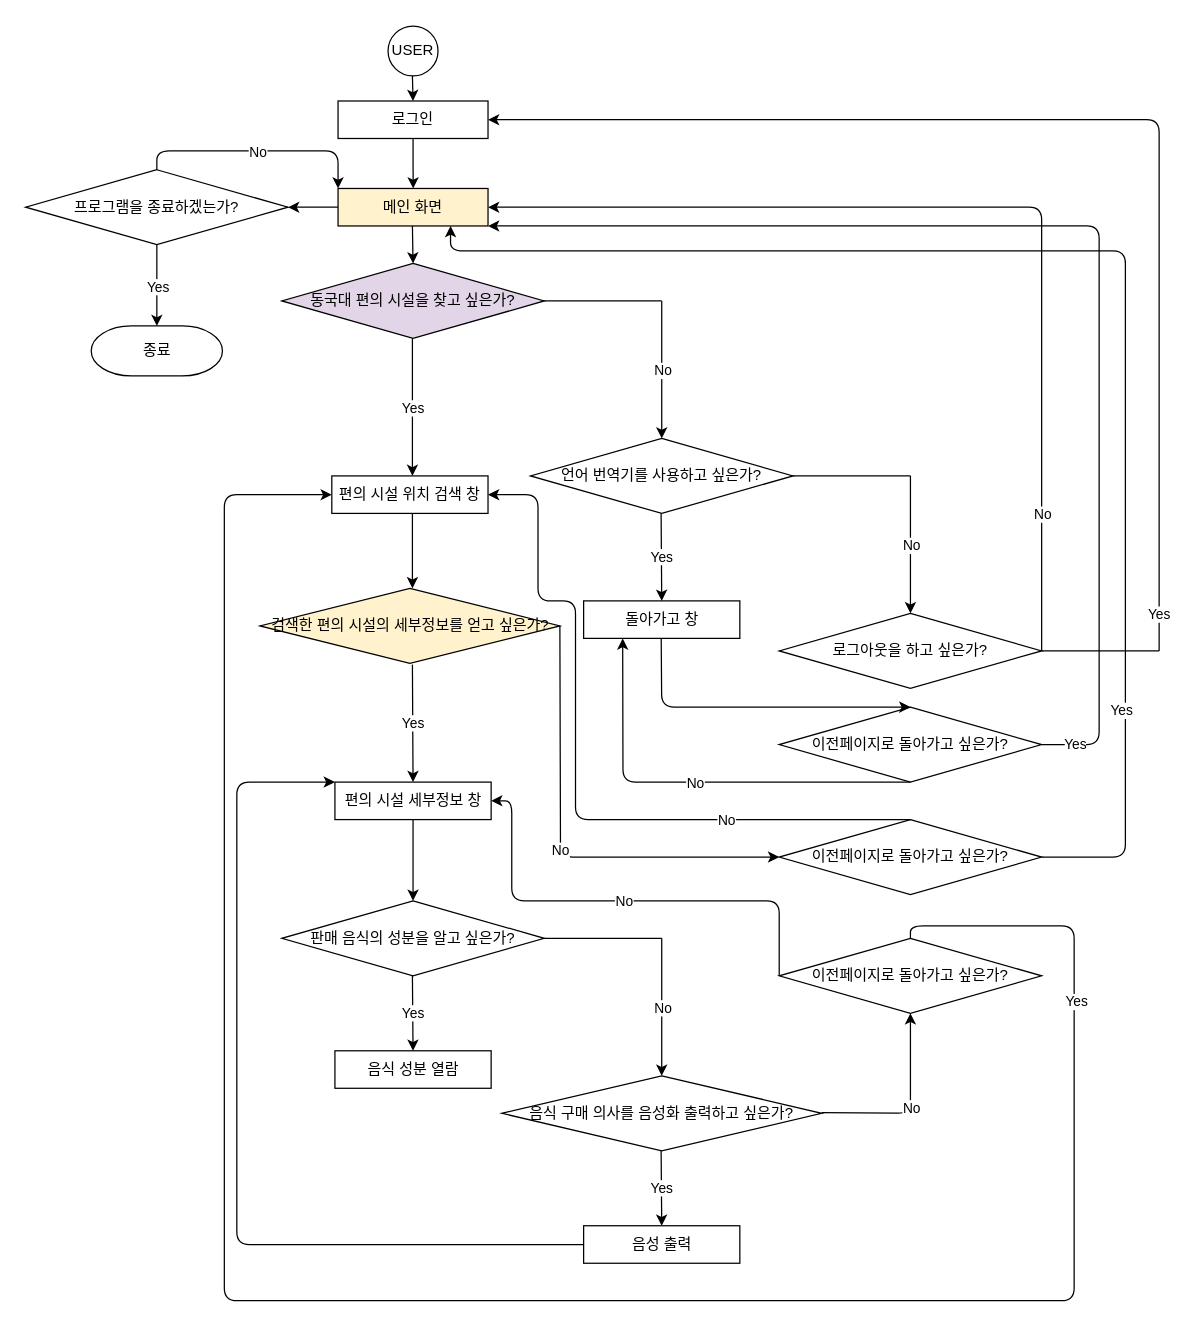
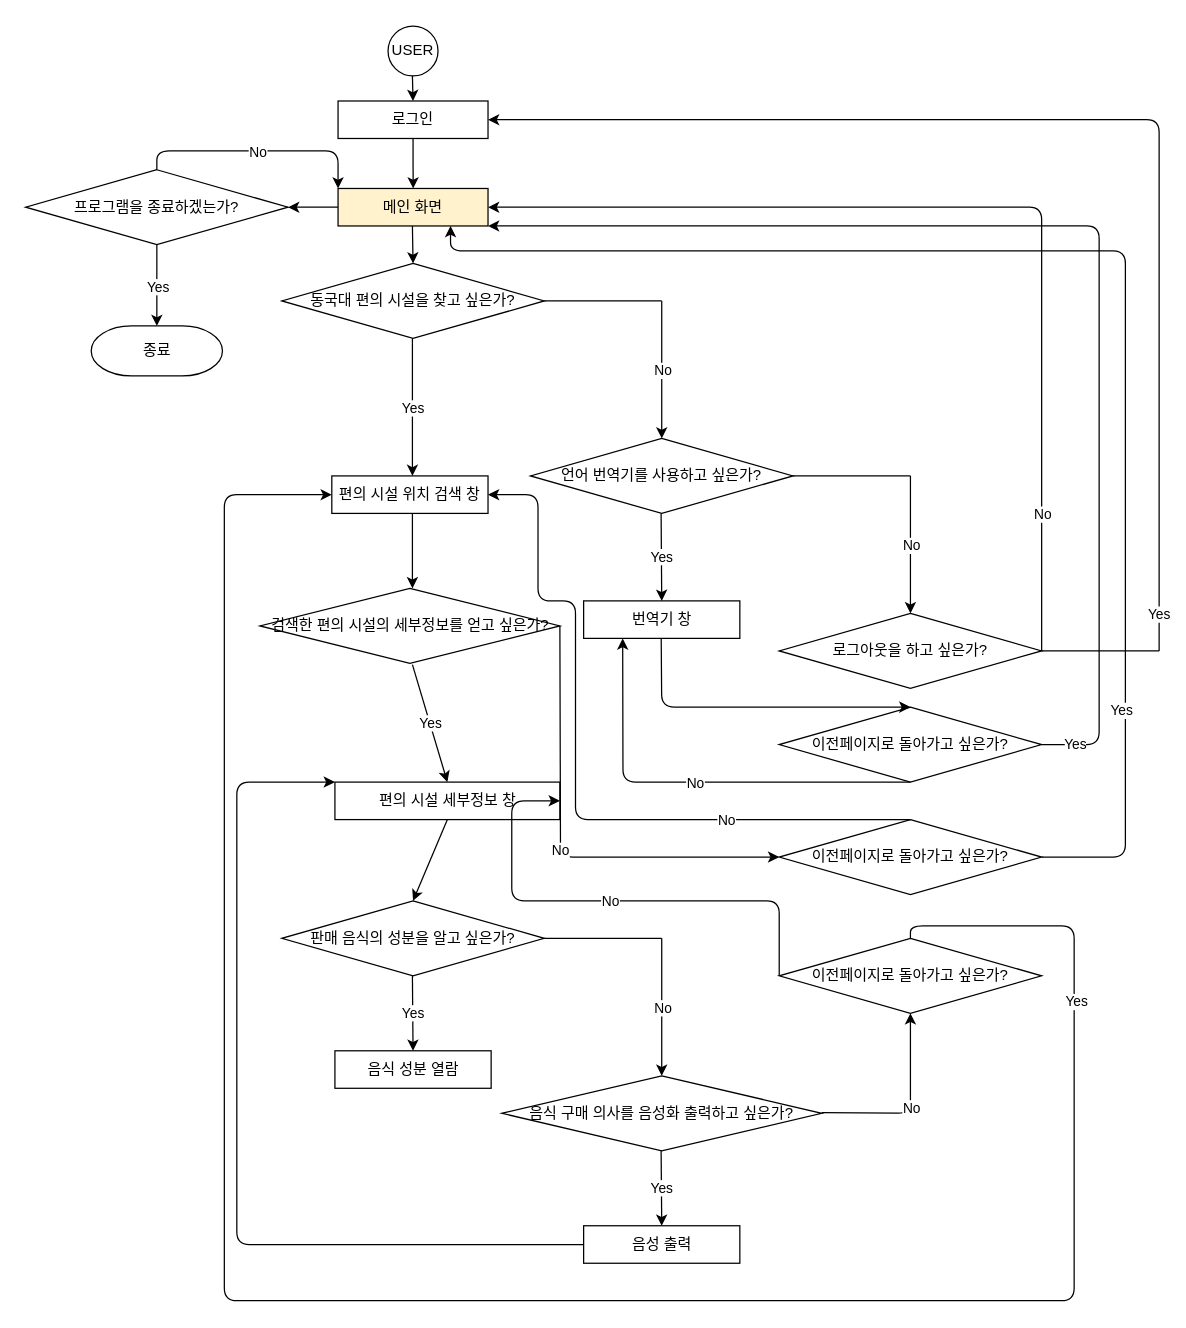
node "동국대 편의 시설을 찾고 싶은가?": fillcolor #e1d5e7 -> #ffffff
node "돌아가고 창": label "돌아가고 창" -> "번역기 창"
node "검색한 편의 시설의 세부정보를 얻고 싶은가?": fillcolor #fff2cc -> #ffffff
node "편의 시설 세부정보 창": size 156x38 -> 225x38
